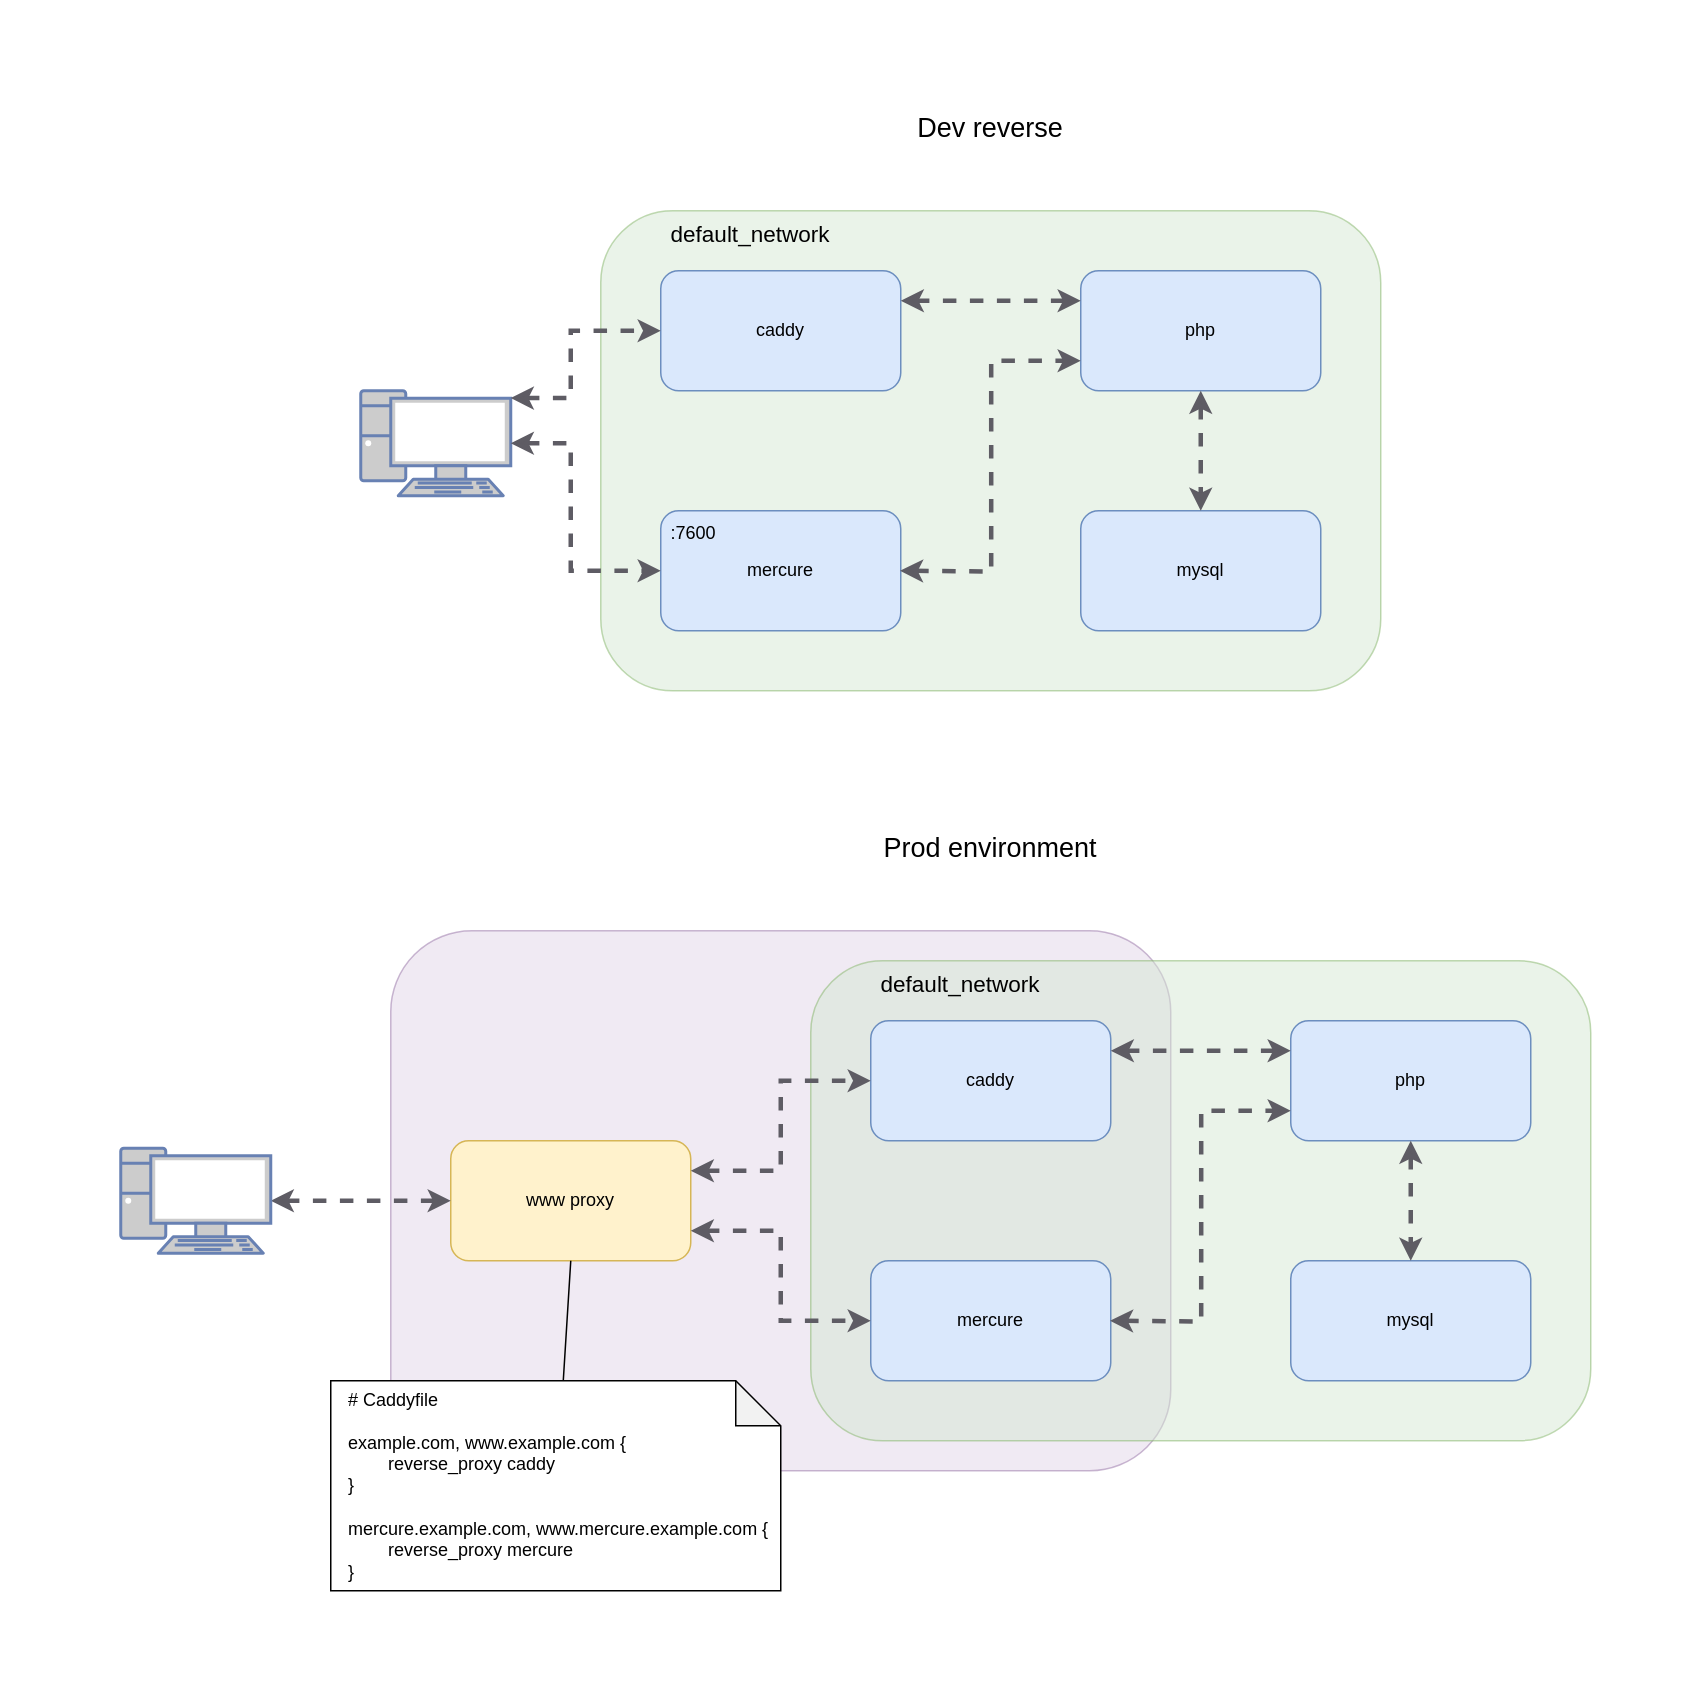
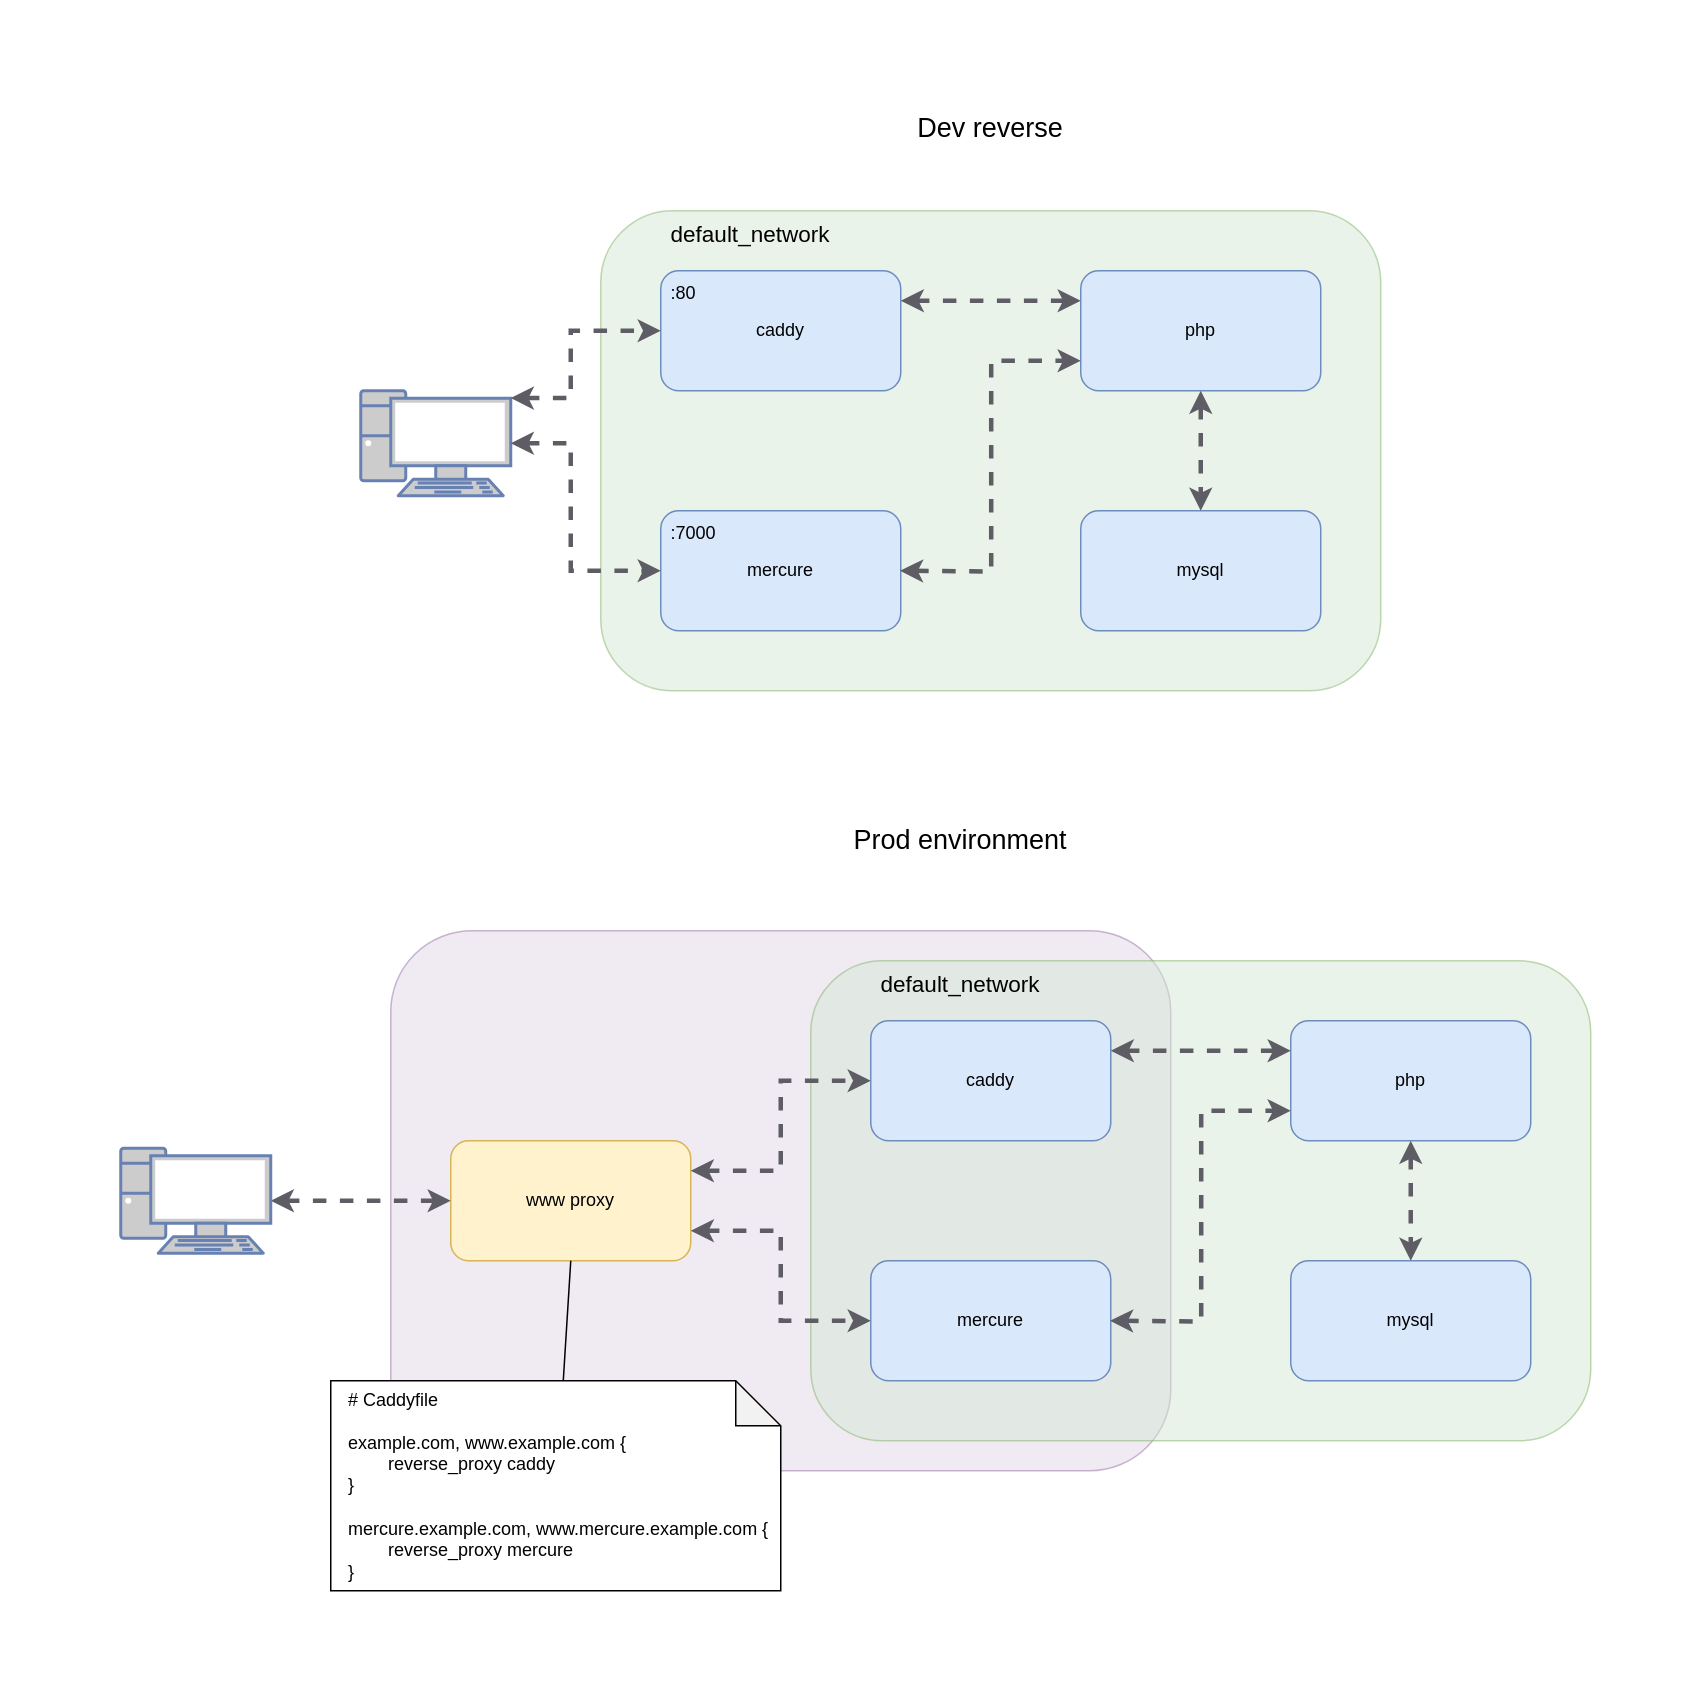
node ":80": added
node ":7600": label ":7600" -> ":7000"
node "Prod environment": moved (991, 848) -> (961, 841)
